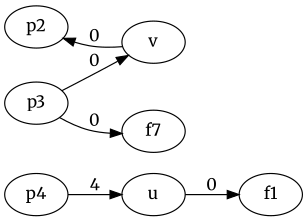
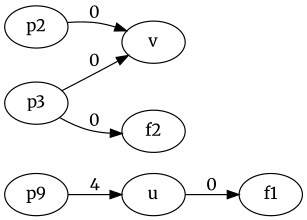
edge "v" -> "p2": reversed
node "f7": label "f7" -> "f2"
node "p4": label "p4" -> "p9"
